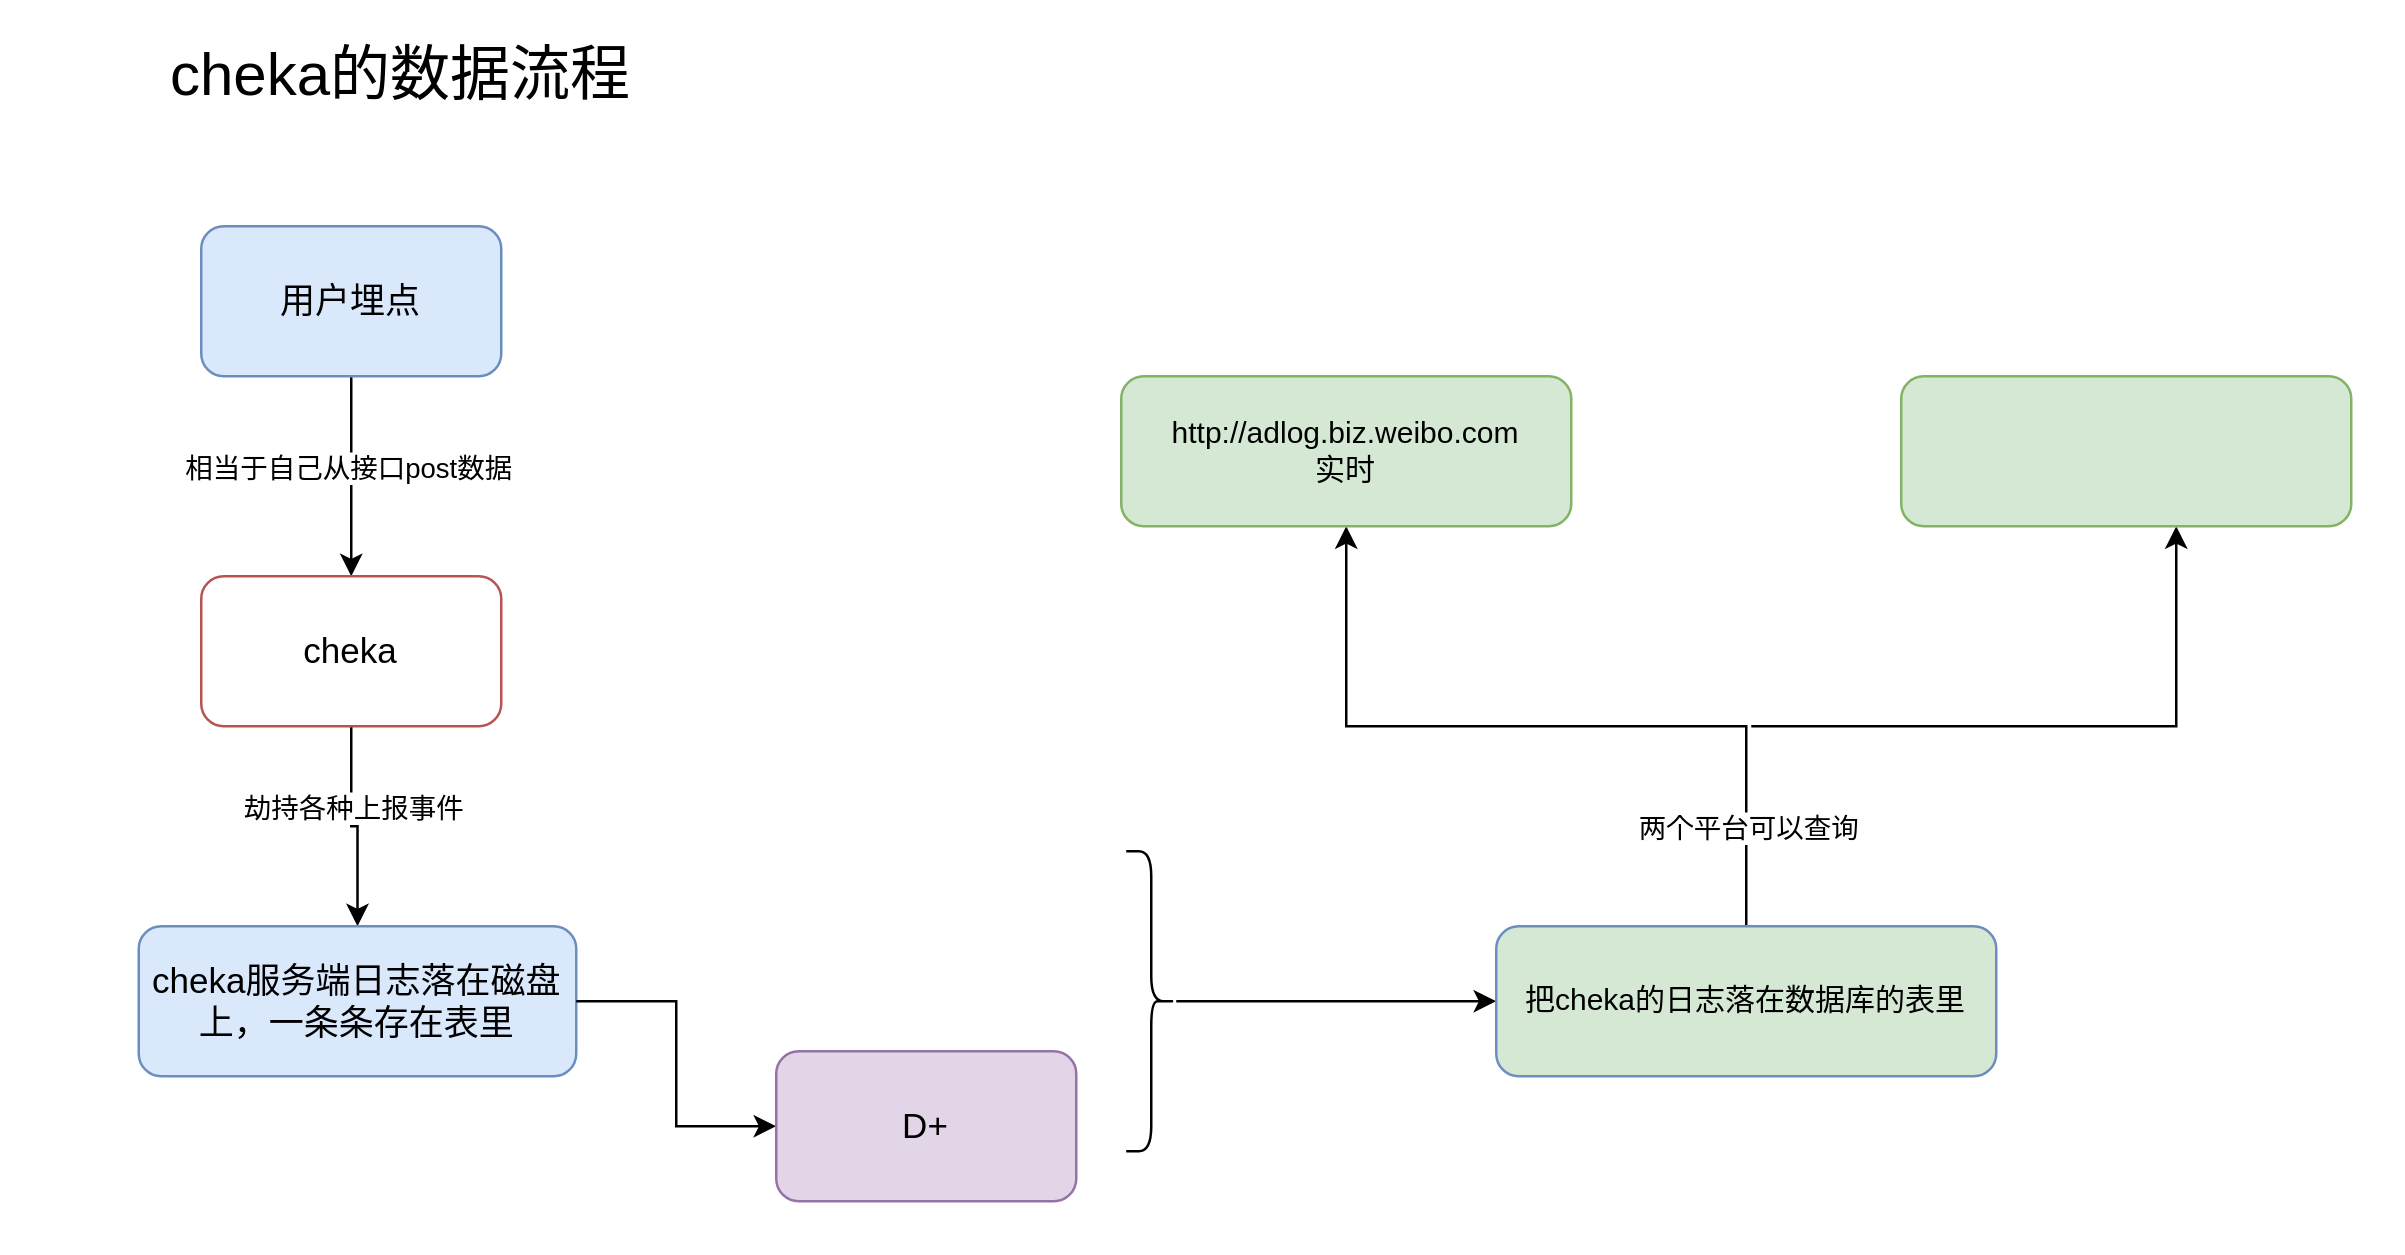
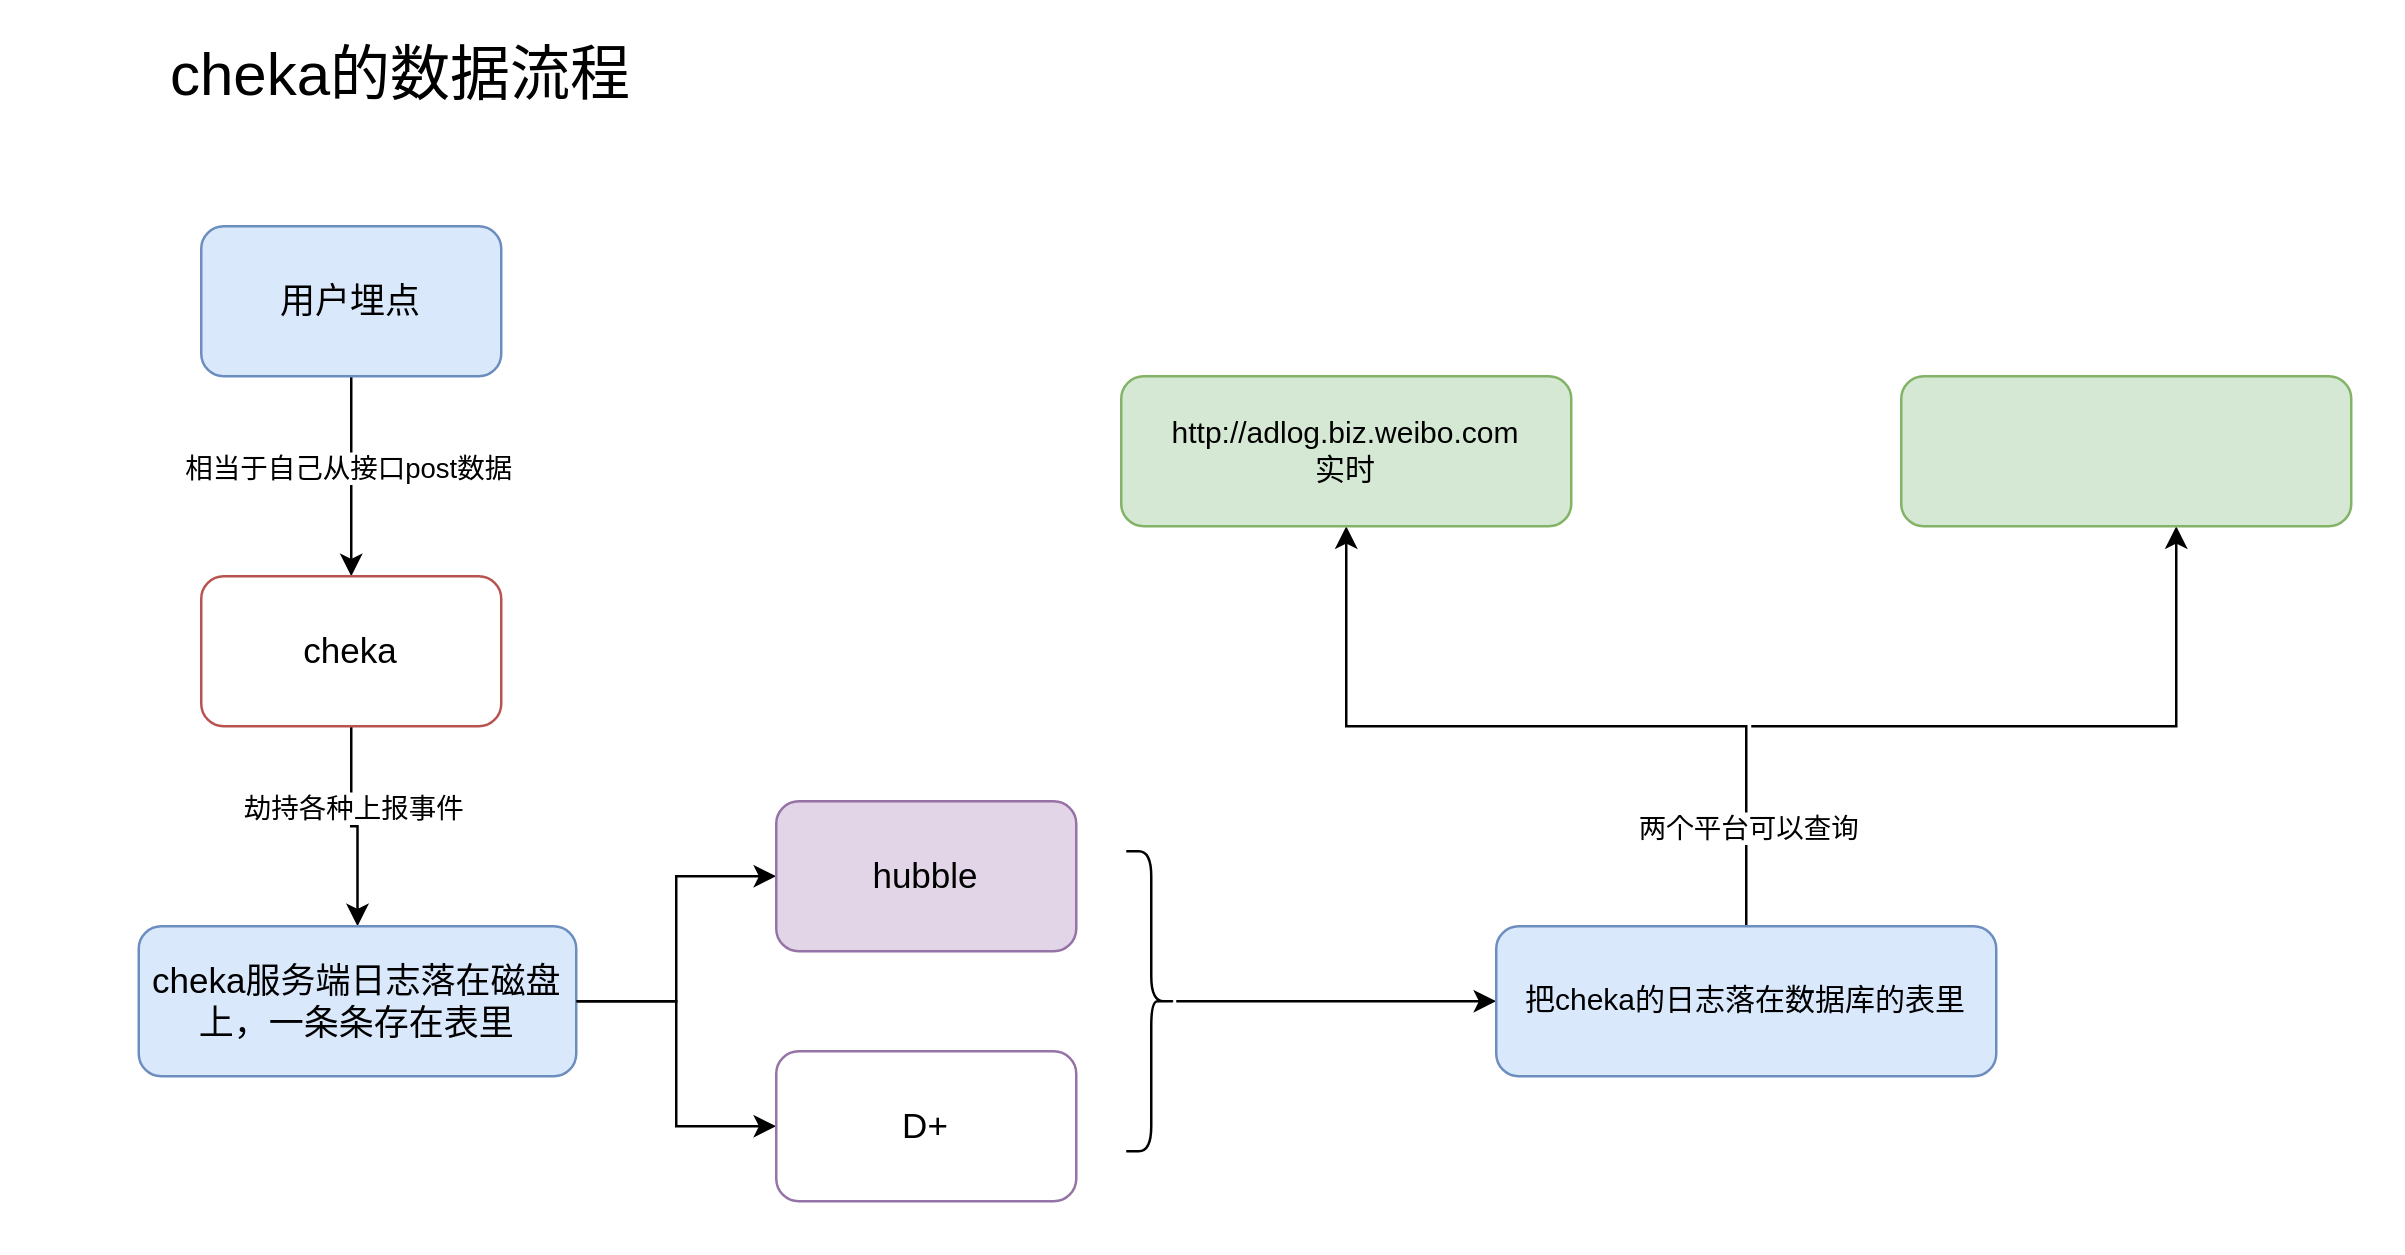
node "hubble": added
edge "cheka服务端日志落在磁盘上，一条条存在表里" -> "hubble": added
node "把cheka的日志落在数据库的表里": fillcolor #d5e8d4 -> #dae8fc
node "D+": fillcolor #e1d5e7 -> #ffffff
